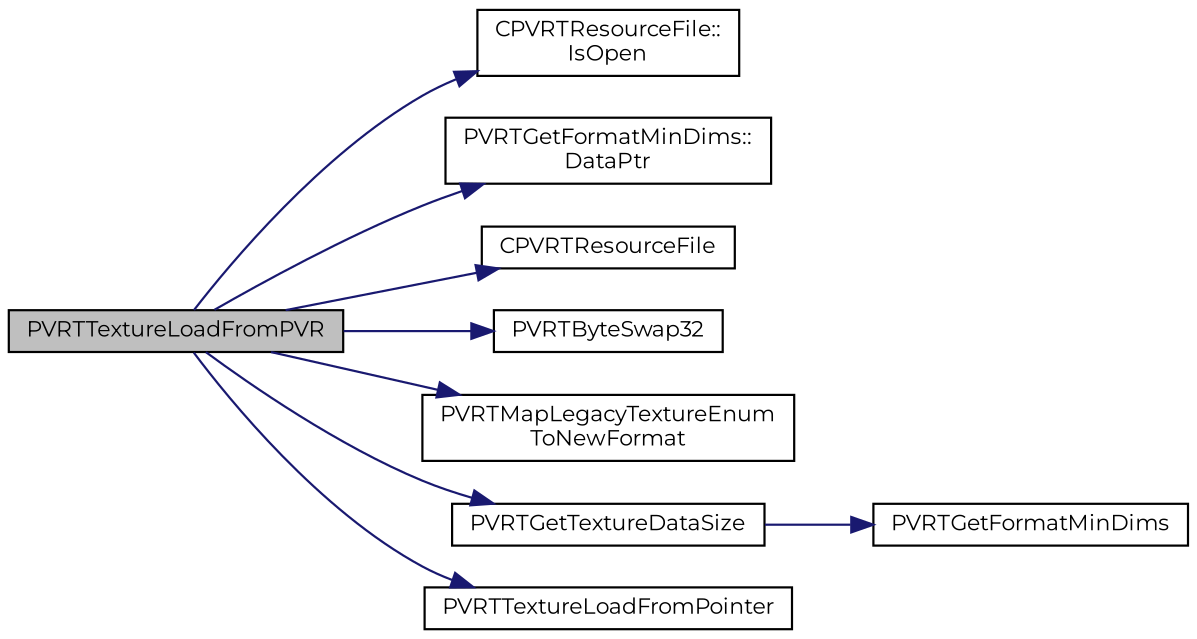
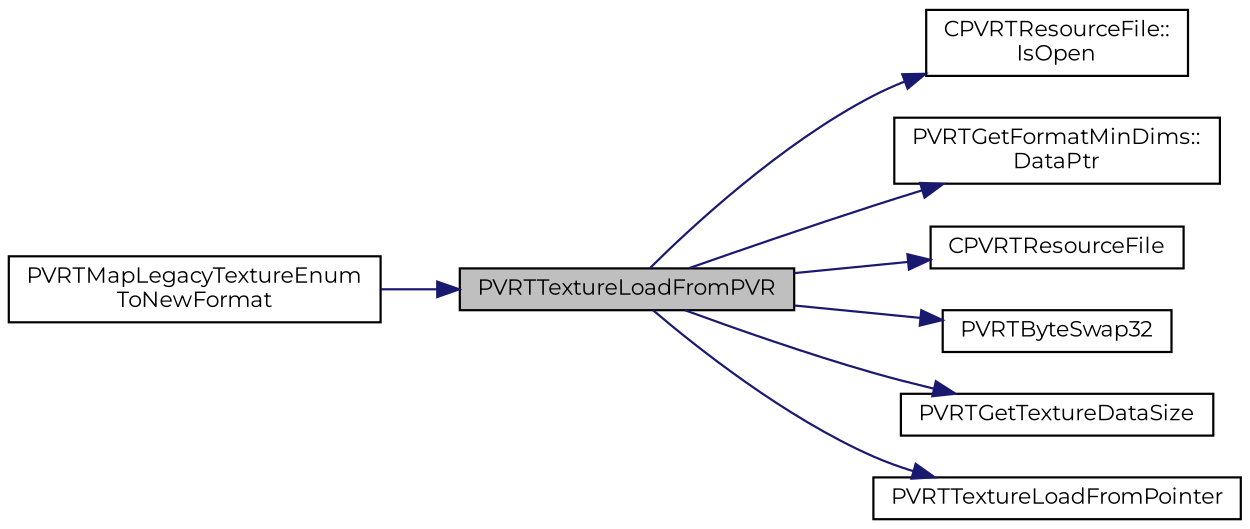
edge "PVRTTextureLoadFromPVR" -> "PVRTMapLegacyTextureEnum ToNewFormat": reversed
node "PVRTGetFormatMinDims": removed
